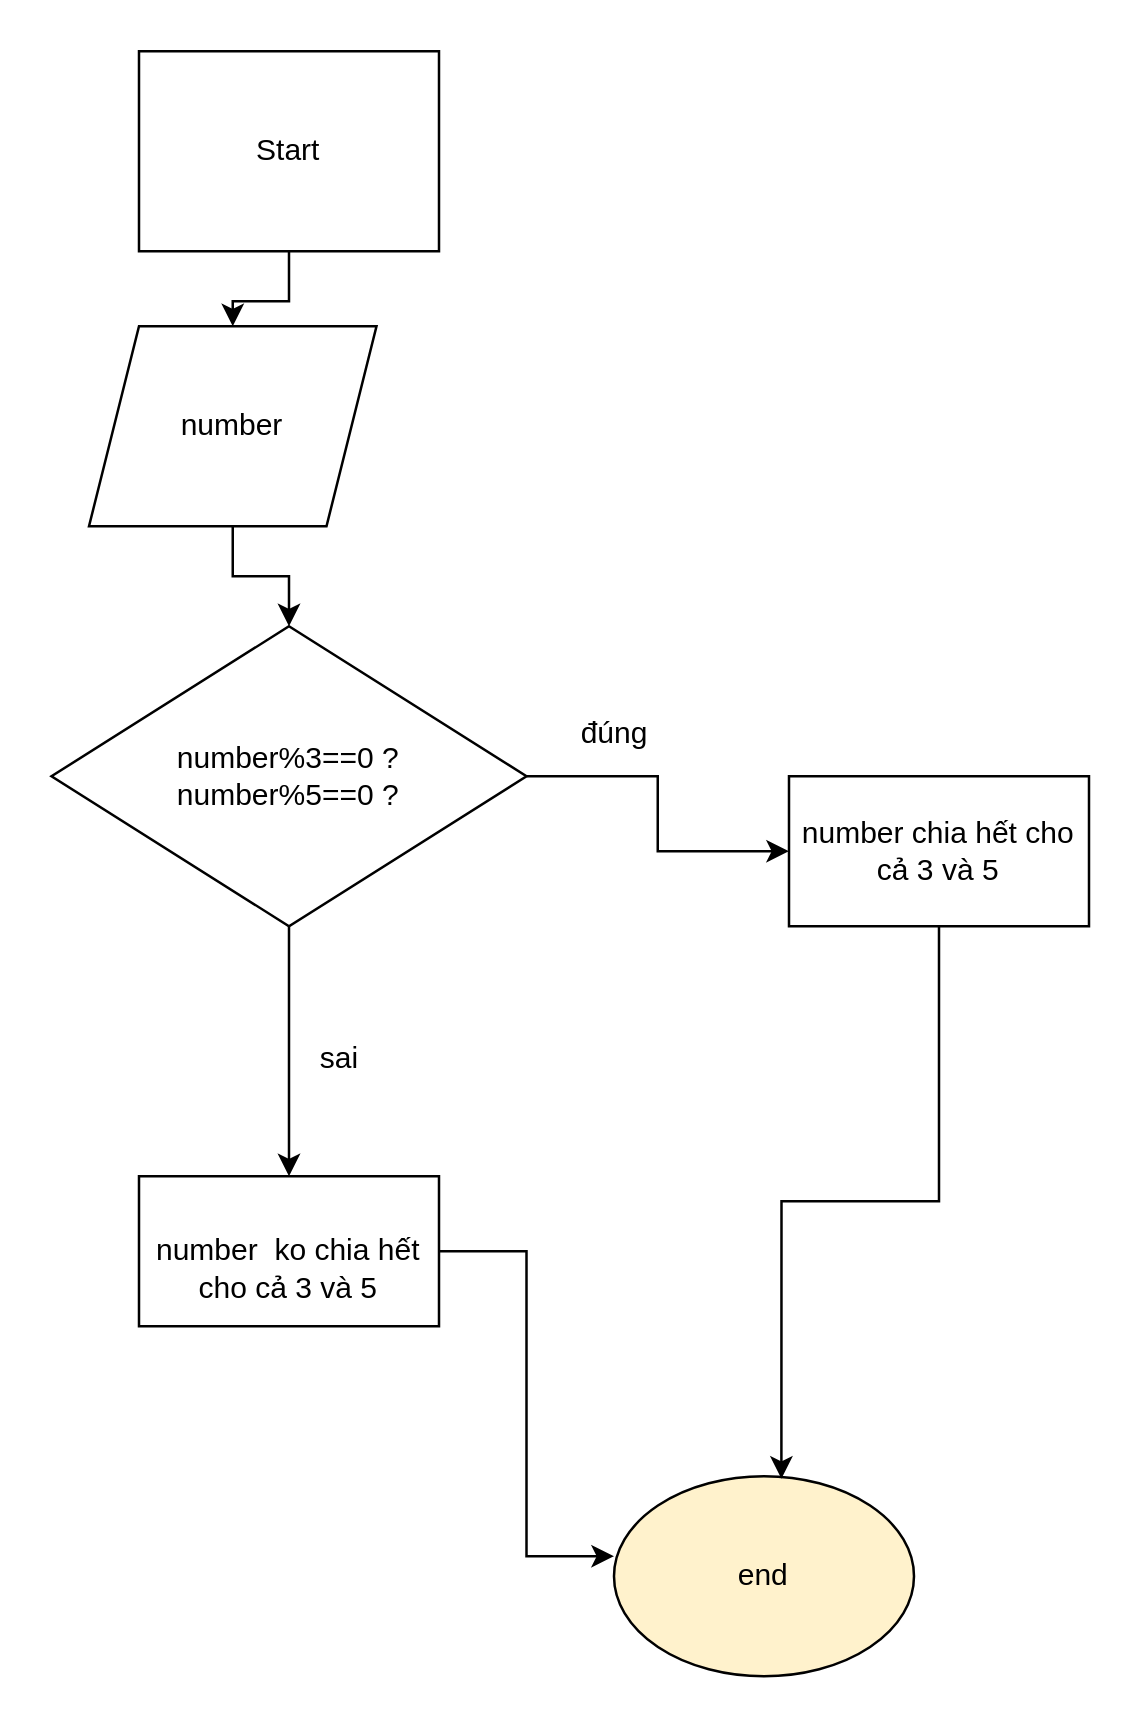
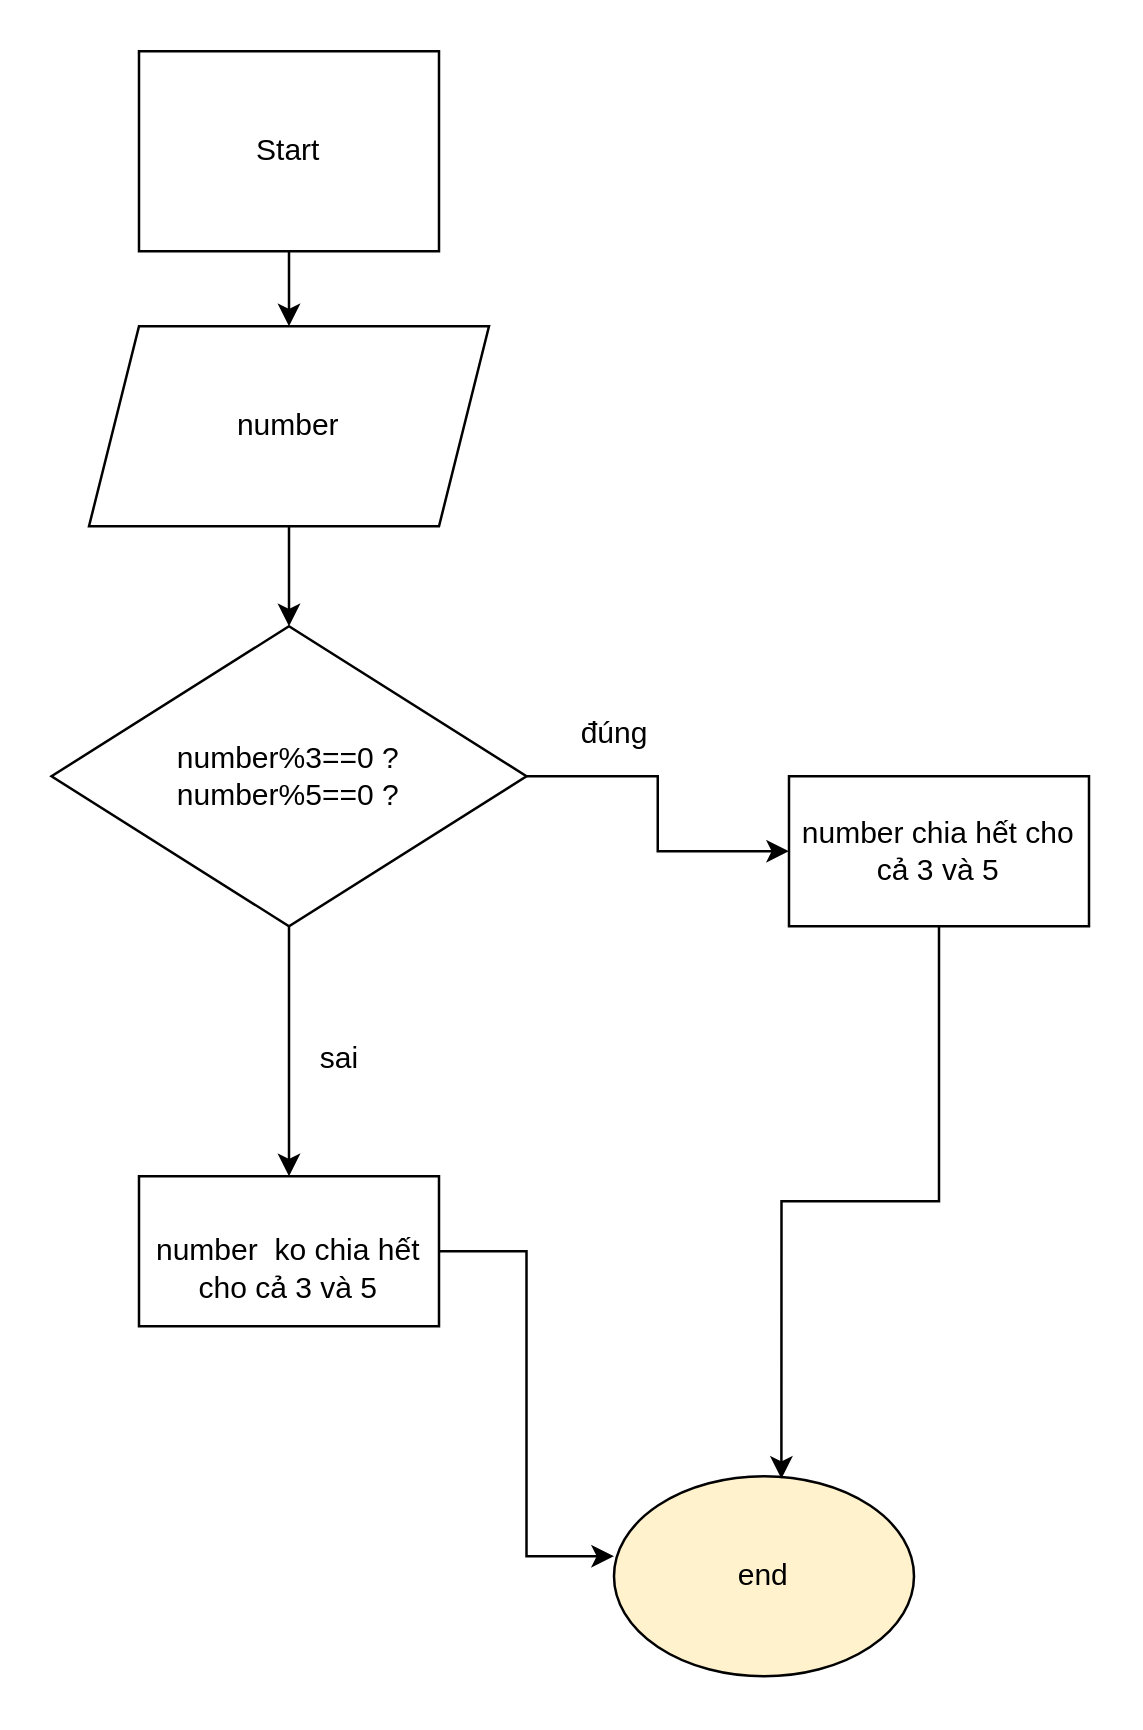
node "number": size 288x200 -> 400x200
